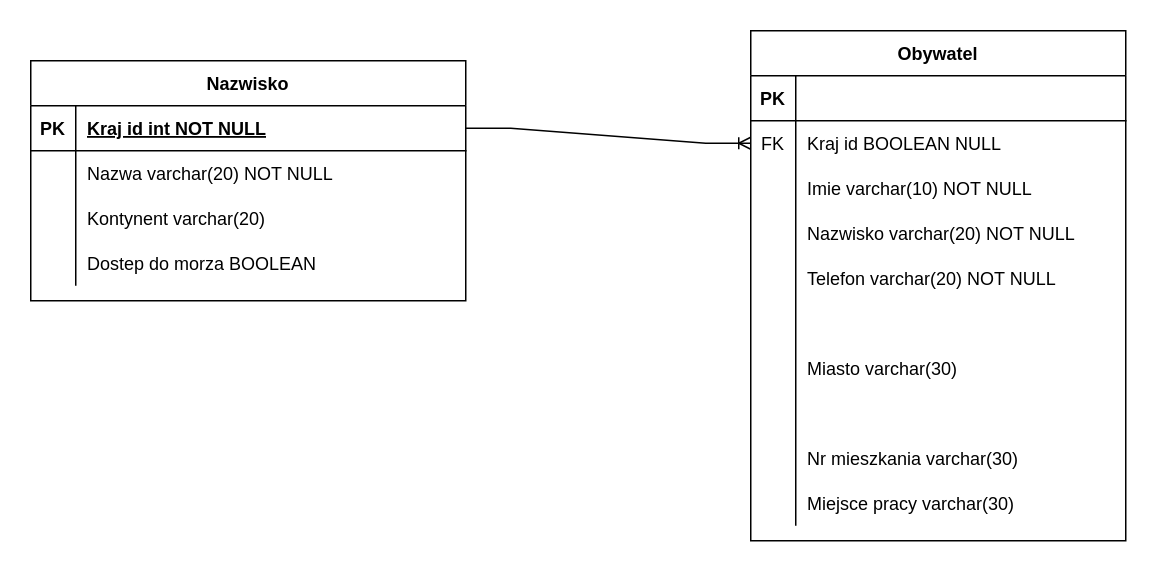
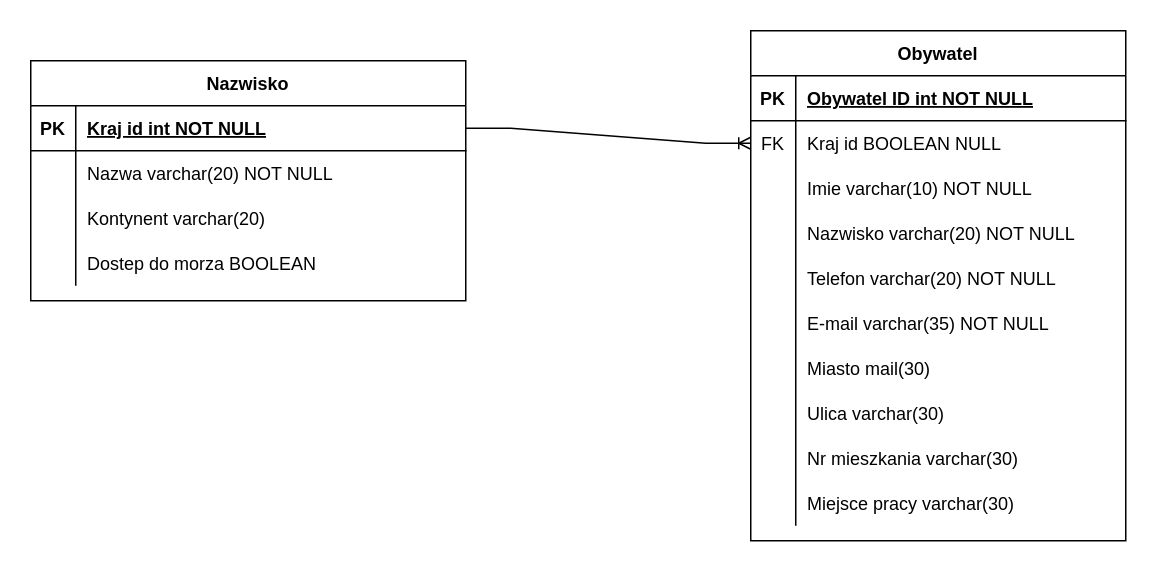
node "Obywatel ID int NOT NULL": added
node "E-mail varchar(35) NOT NULL": added
node "Miasto varchar(30)": label "Miasto varchar(30)" -> "Miasto mail(30)"
node "Ulica varchar(30)": added
